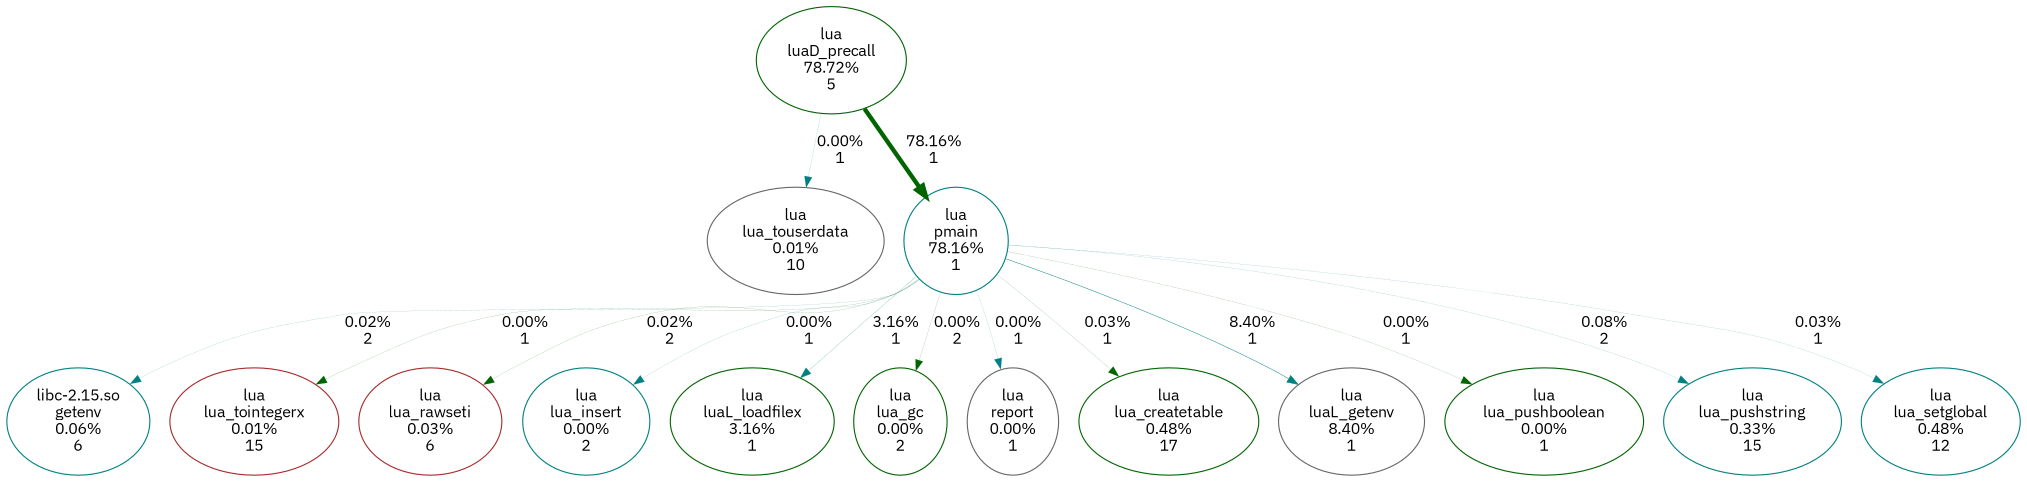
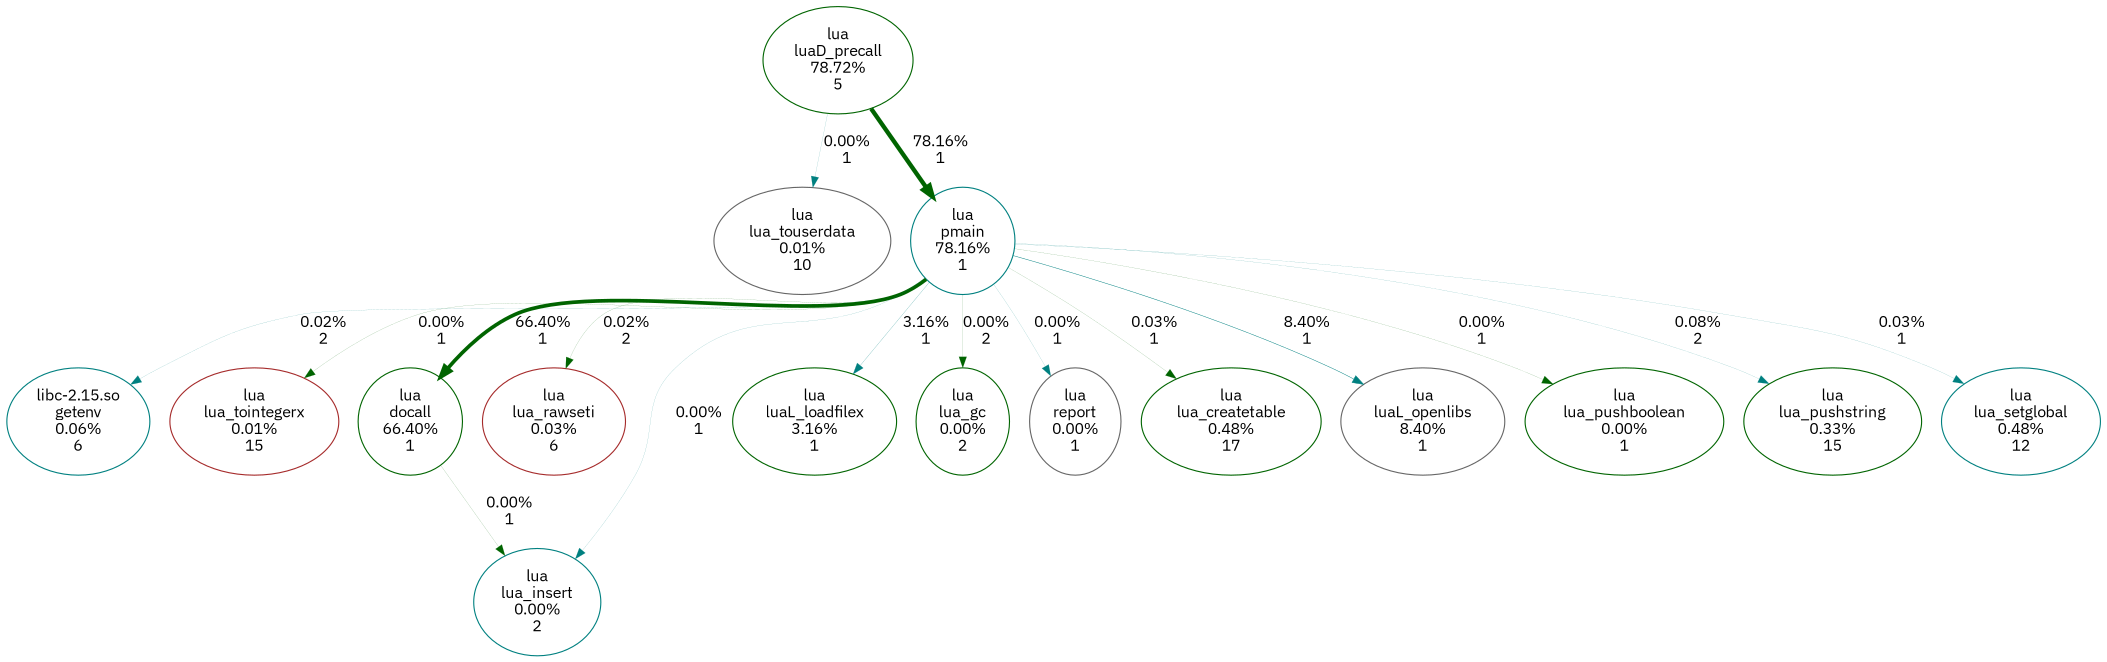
node "lua docall 66.40% 1": added
node "lua luaL_getenv 8.40% 1": label "lua luaL_getenv 8.40% 1" -> "lua luaL_openlibs 8.40% 1"
node "lua lua_pushstring 0.33% 15": color teal -> darkgreen
